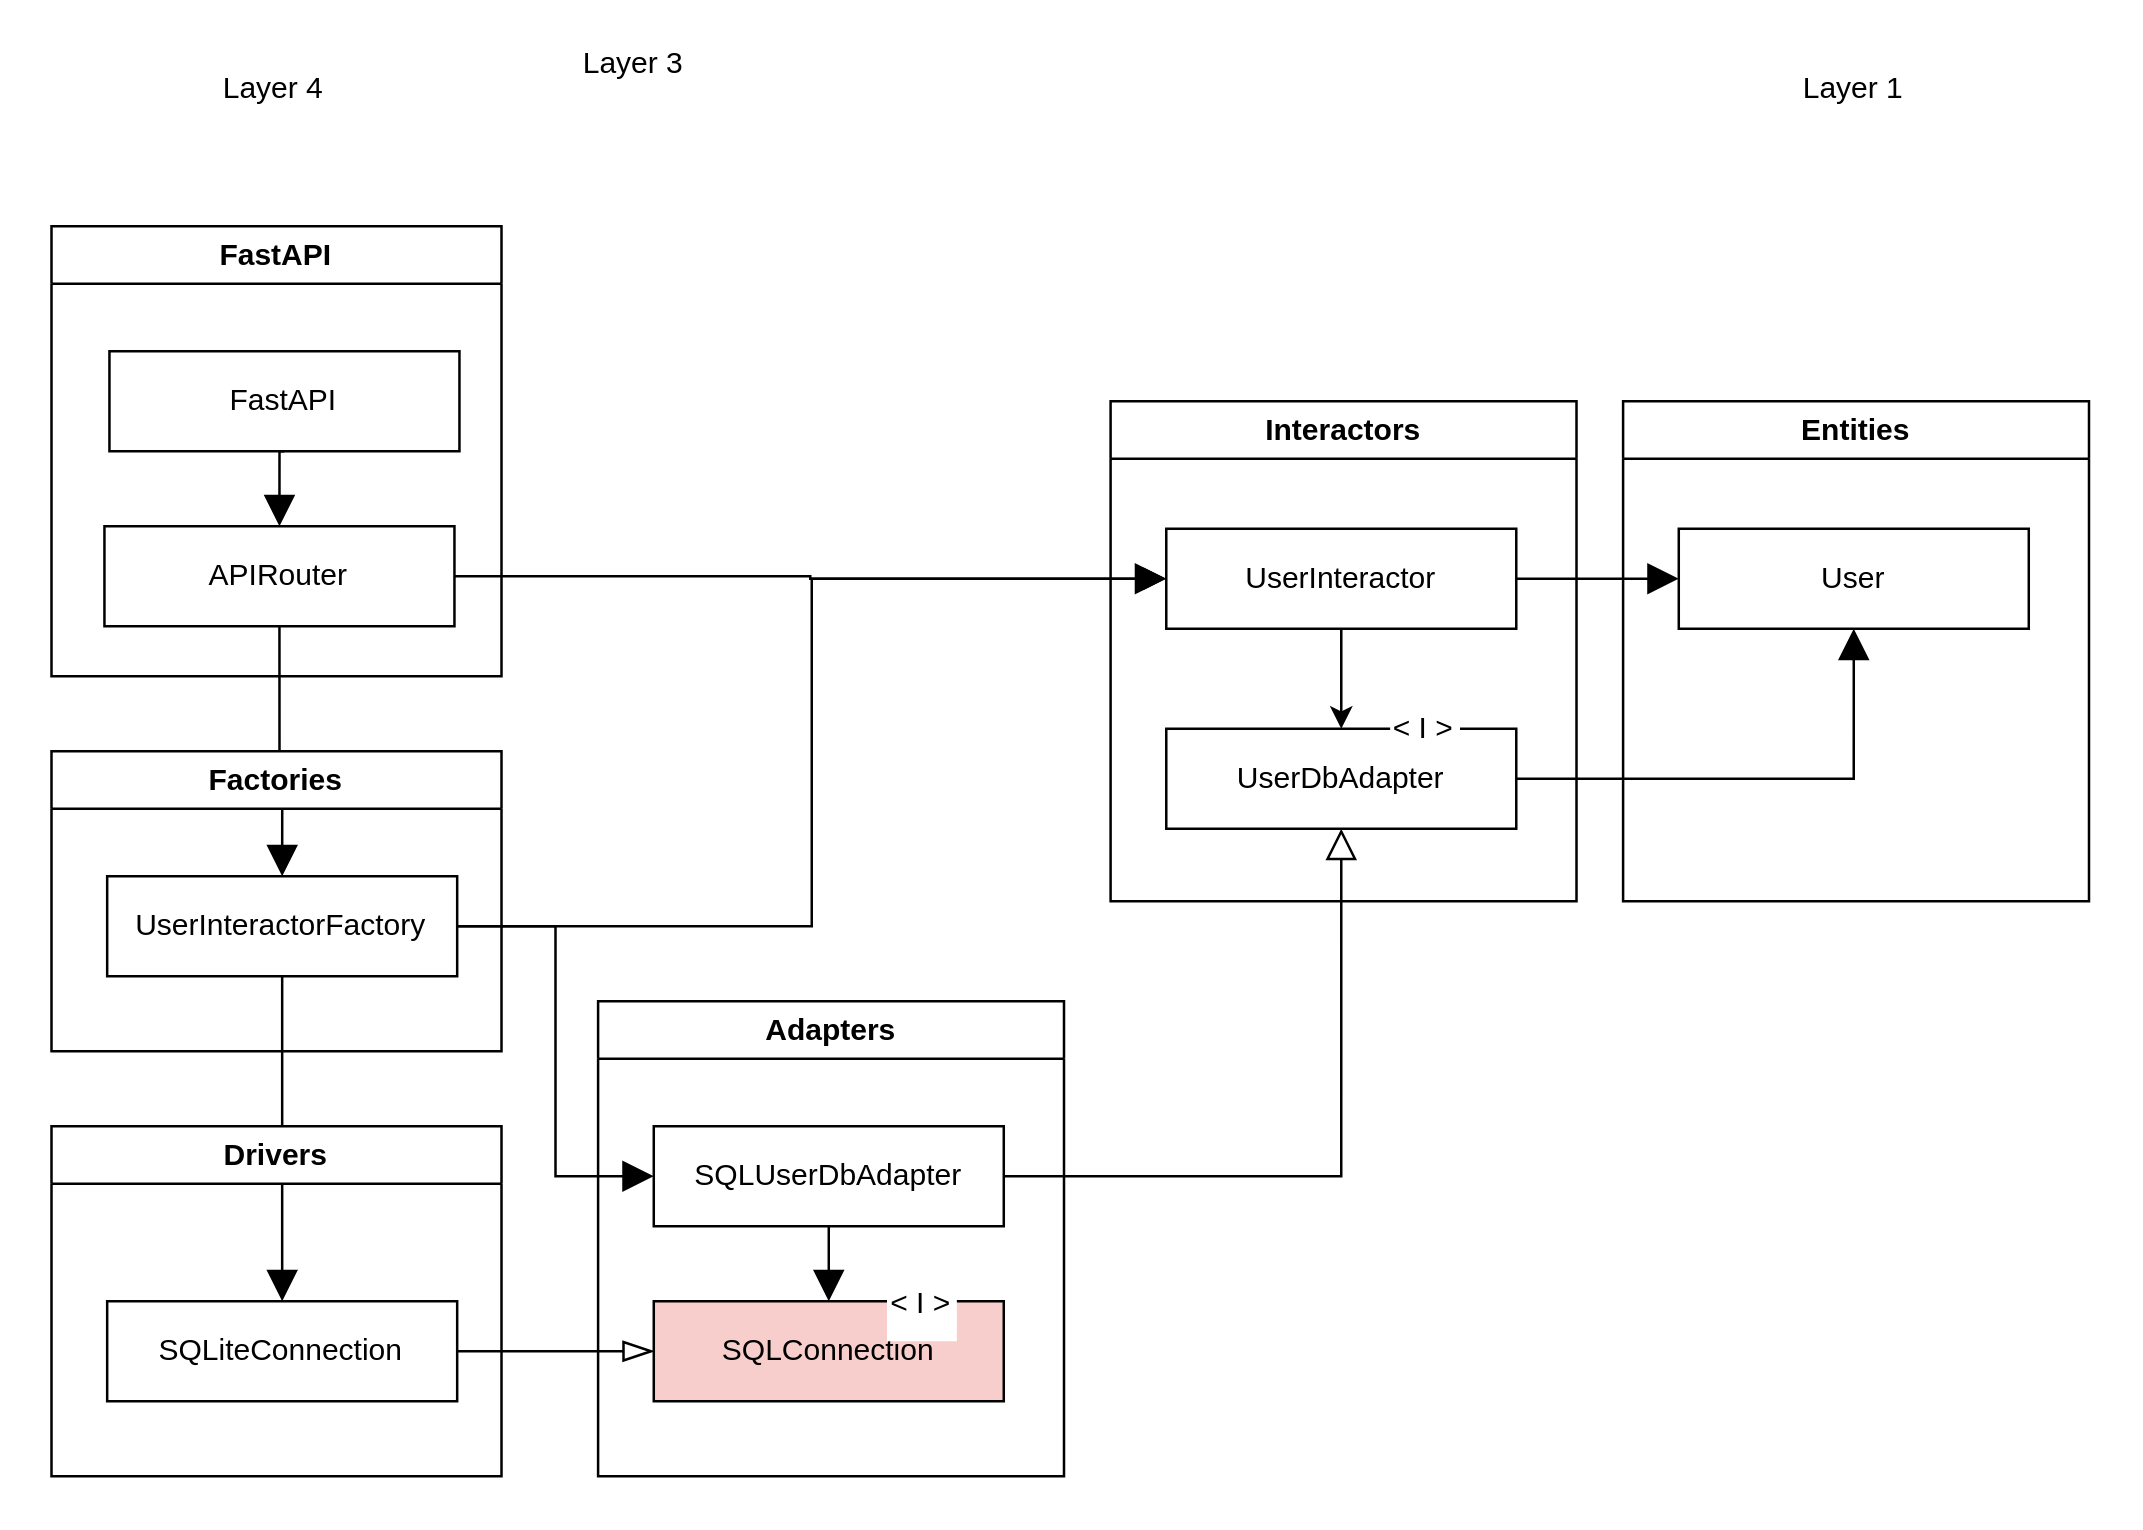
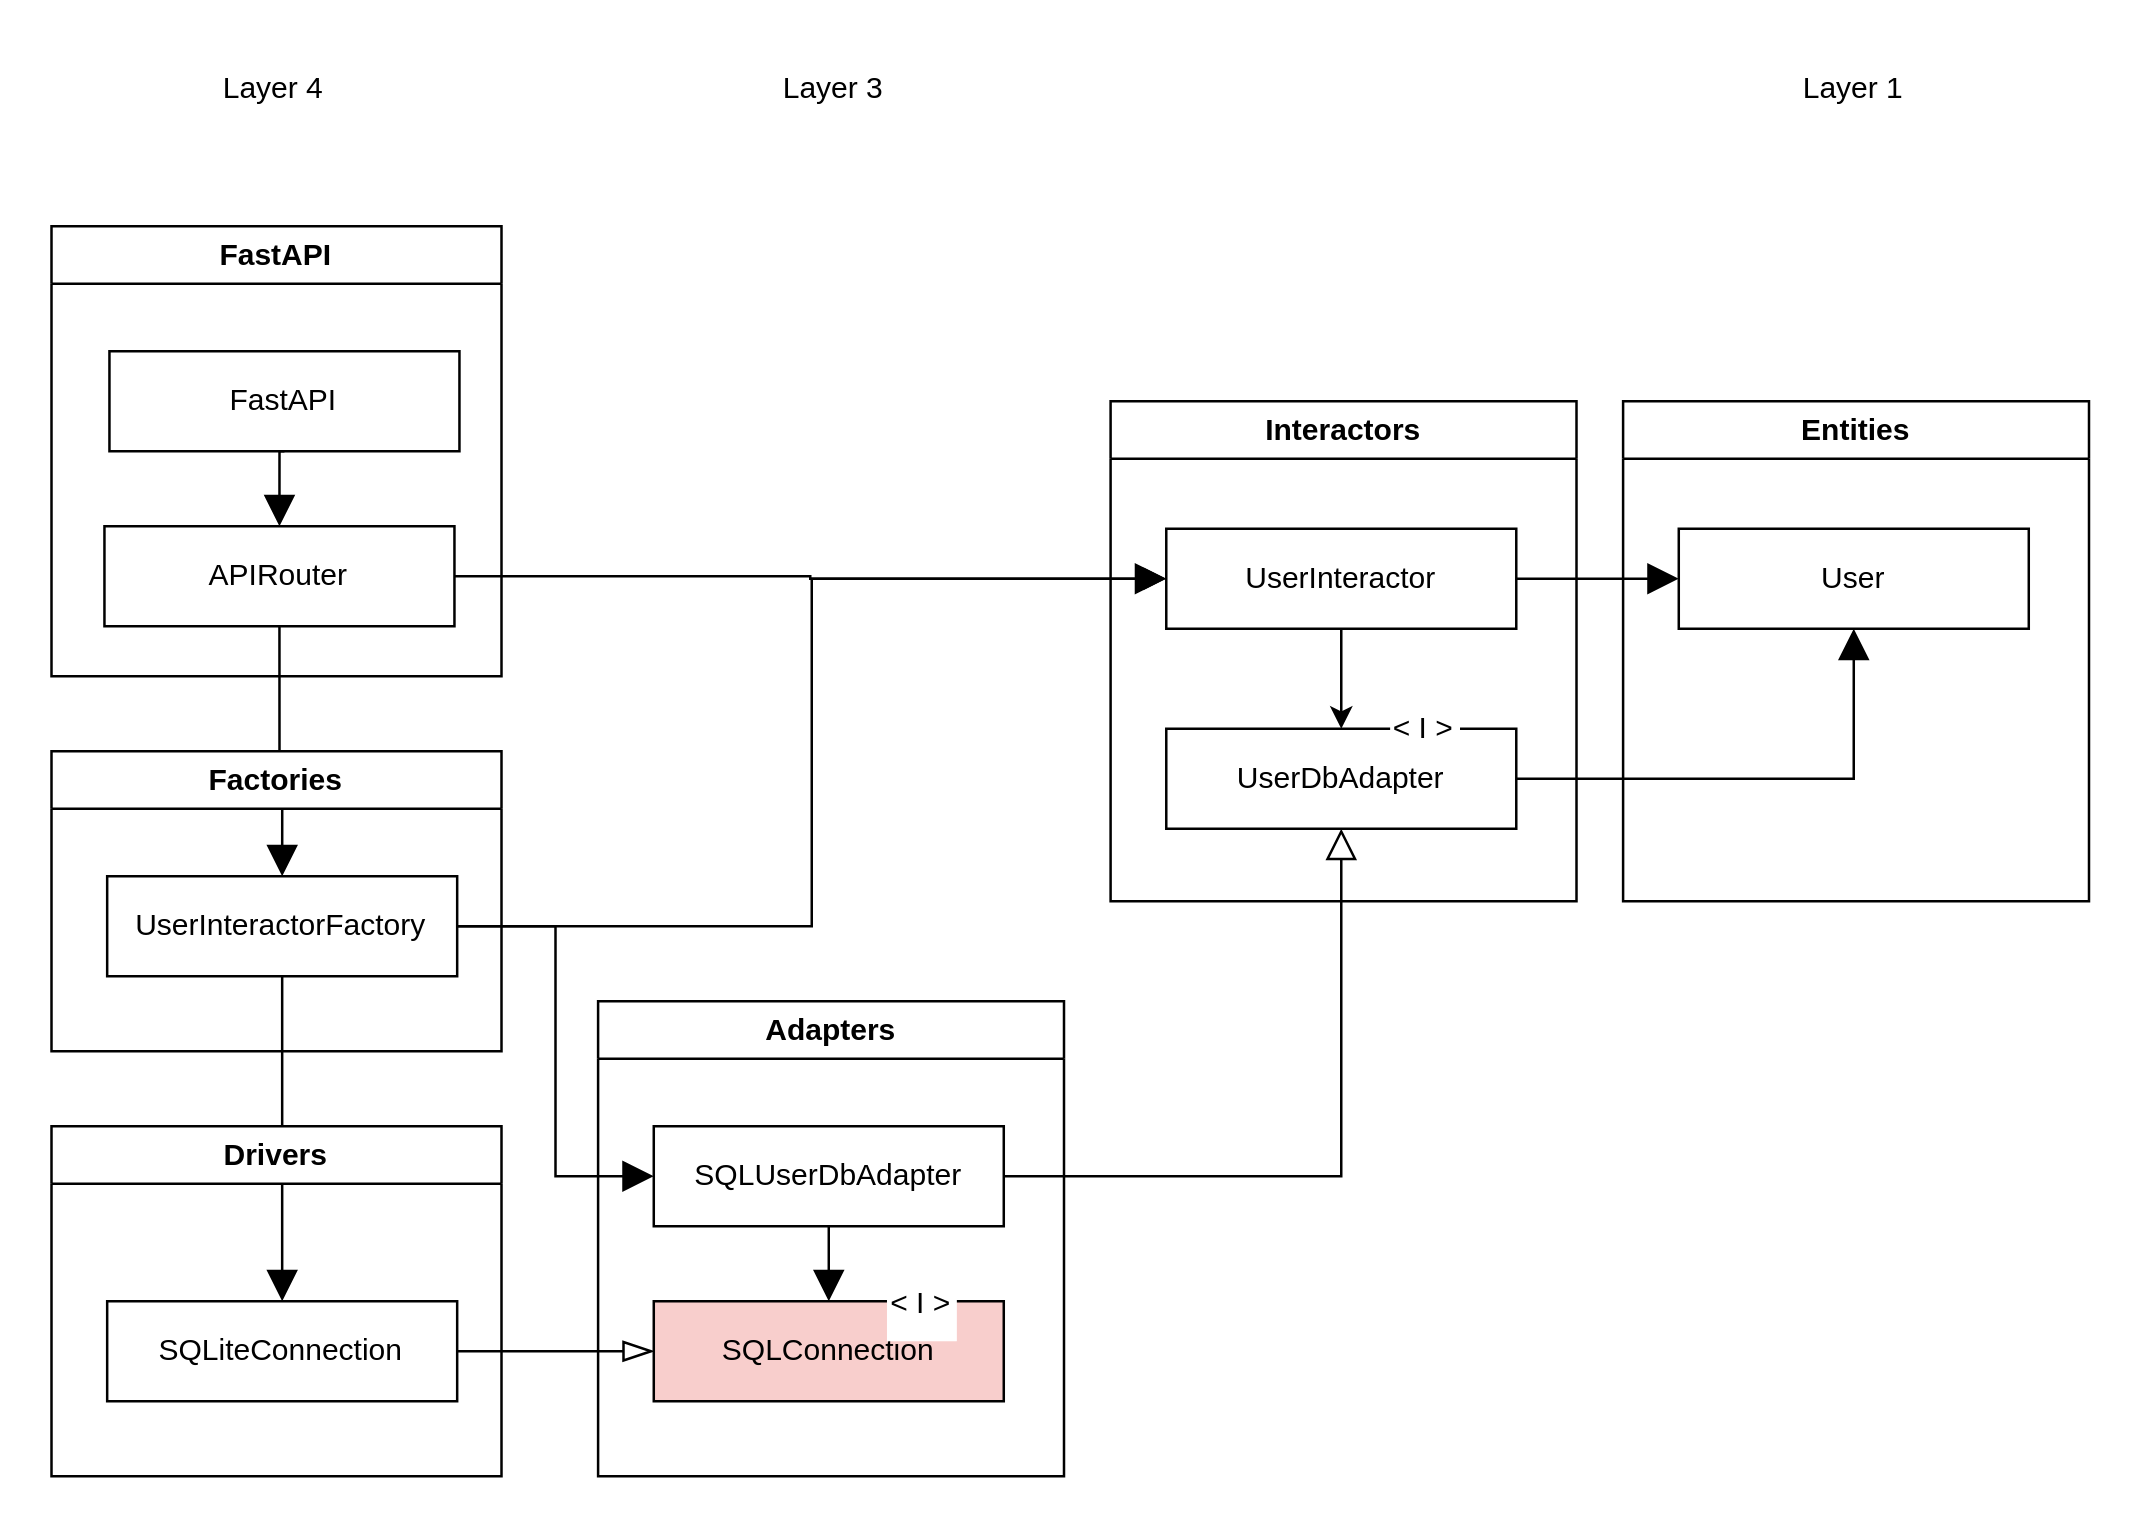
node "Layer 3": moved (633, 64) -> (833, 89)
